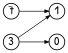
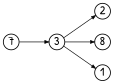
edge "7" -> "1": now "7" -> "3"
node "2": added
node "0": label "0" -> "8"
